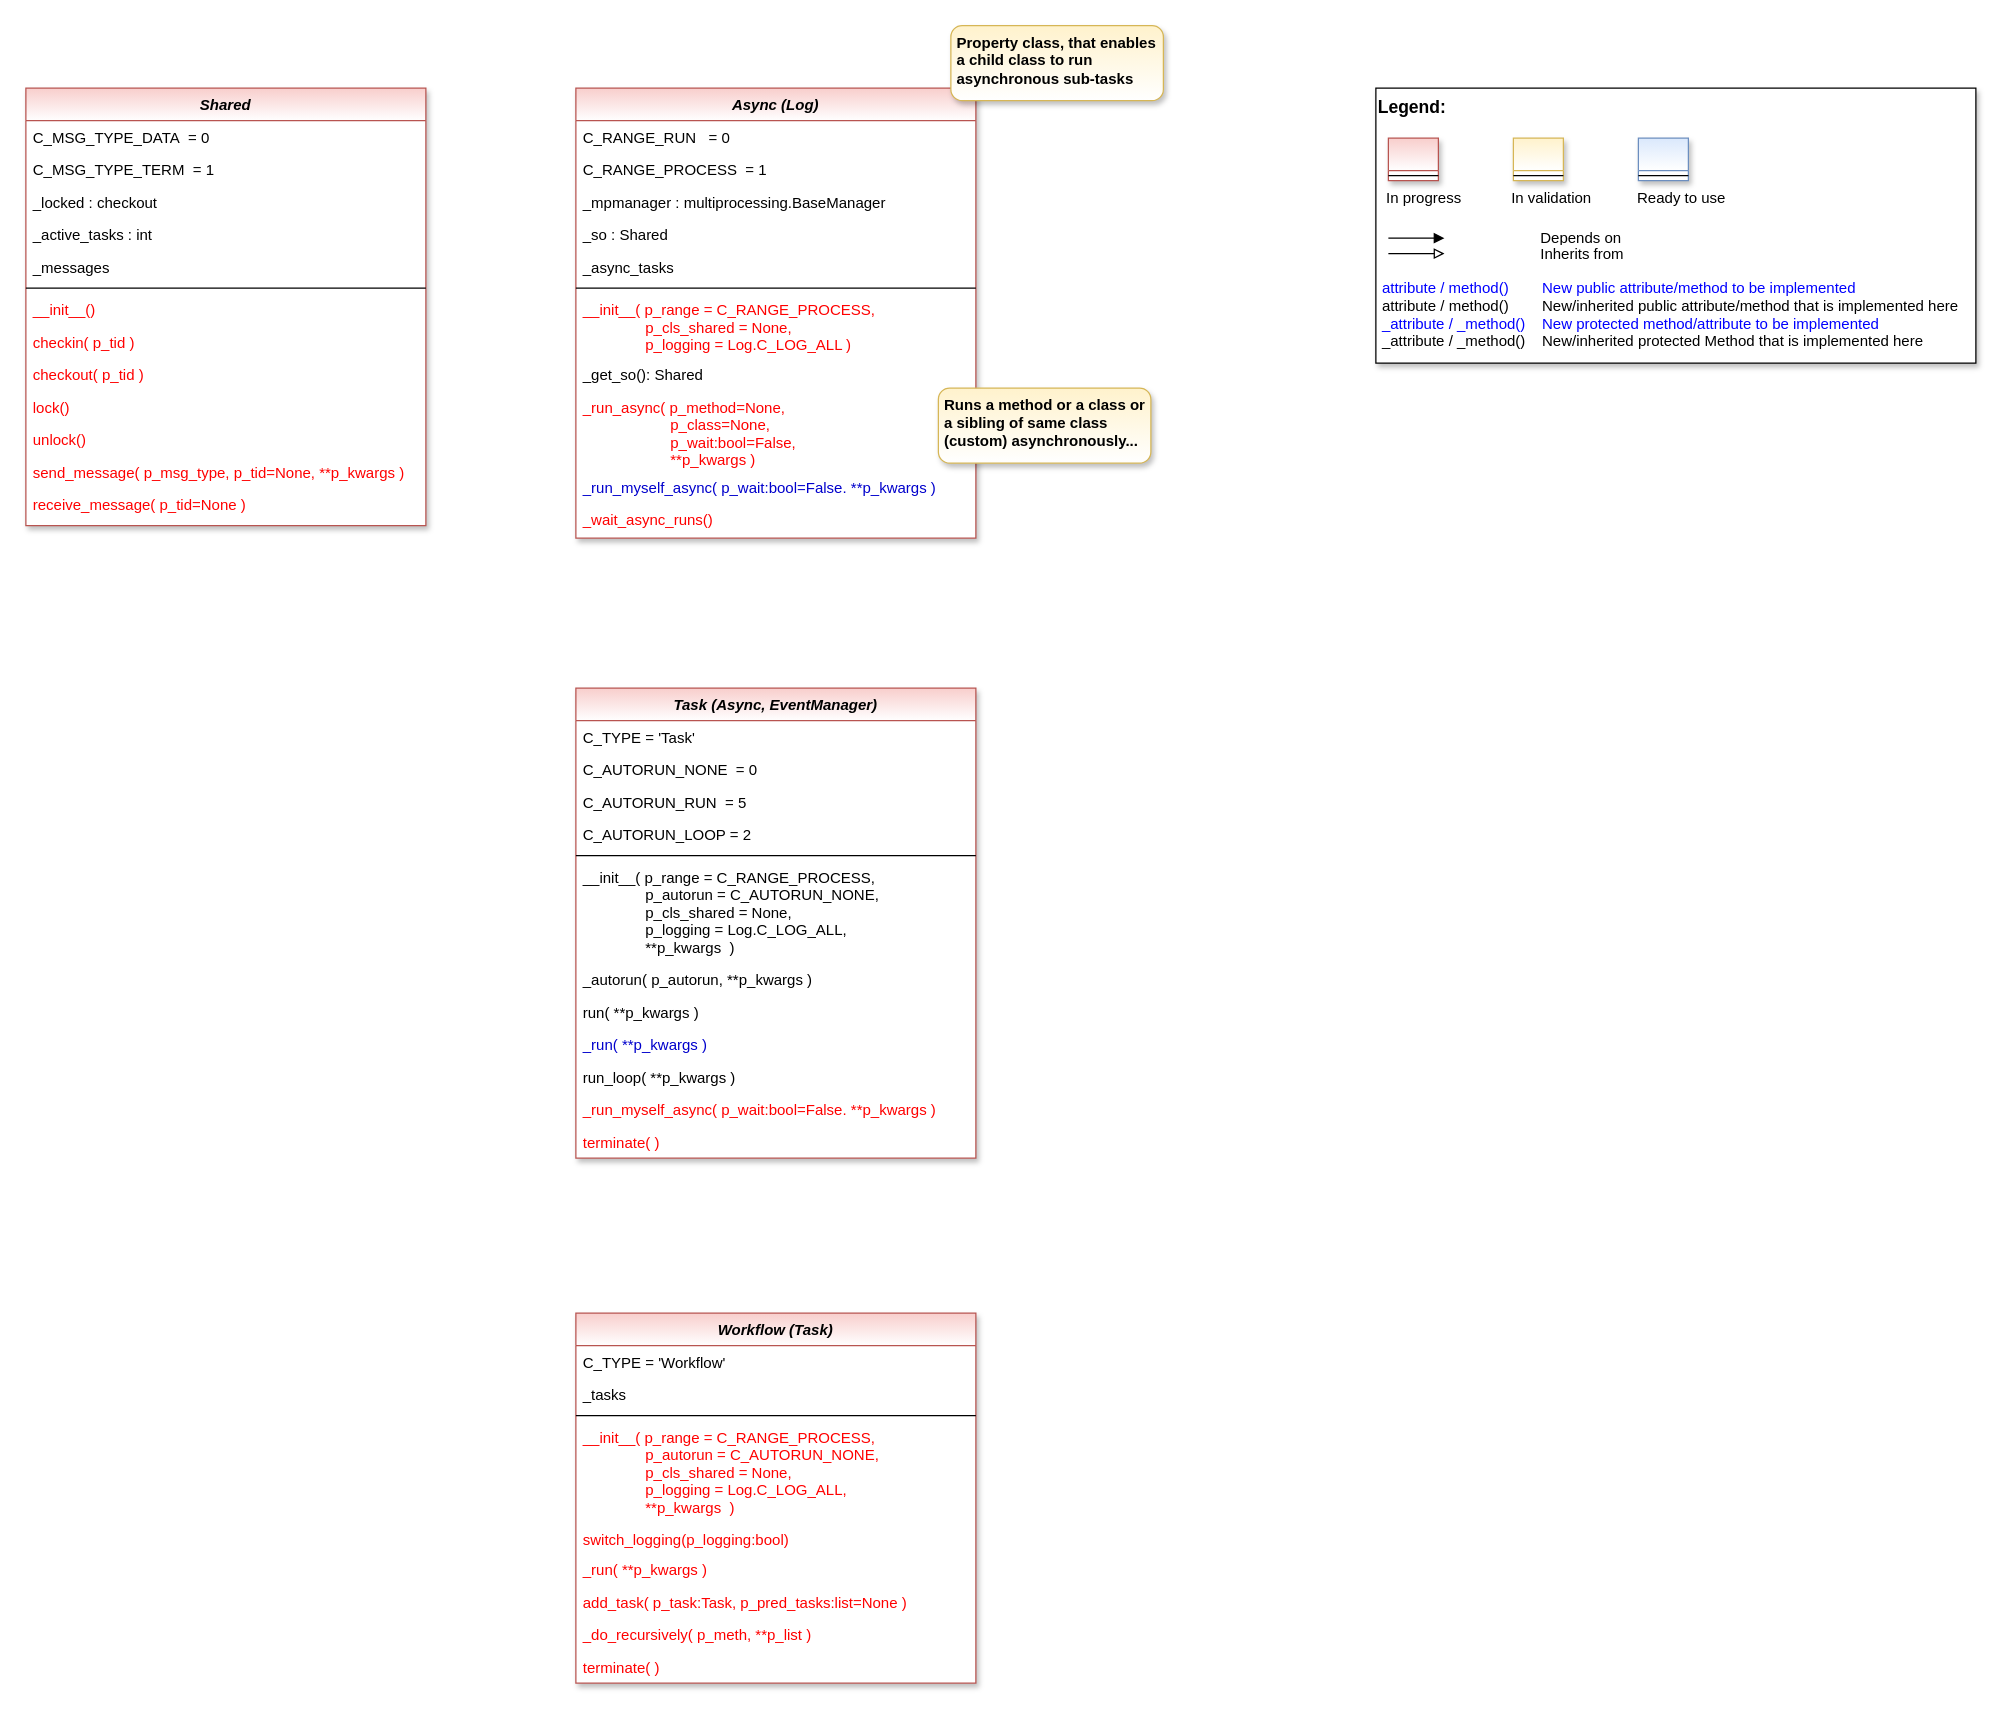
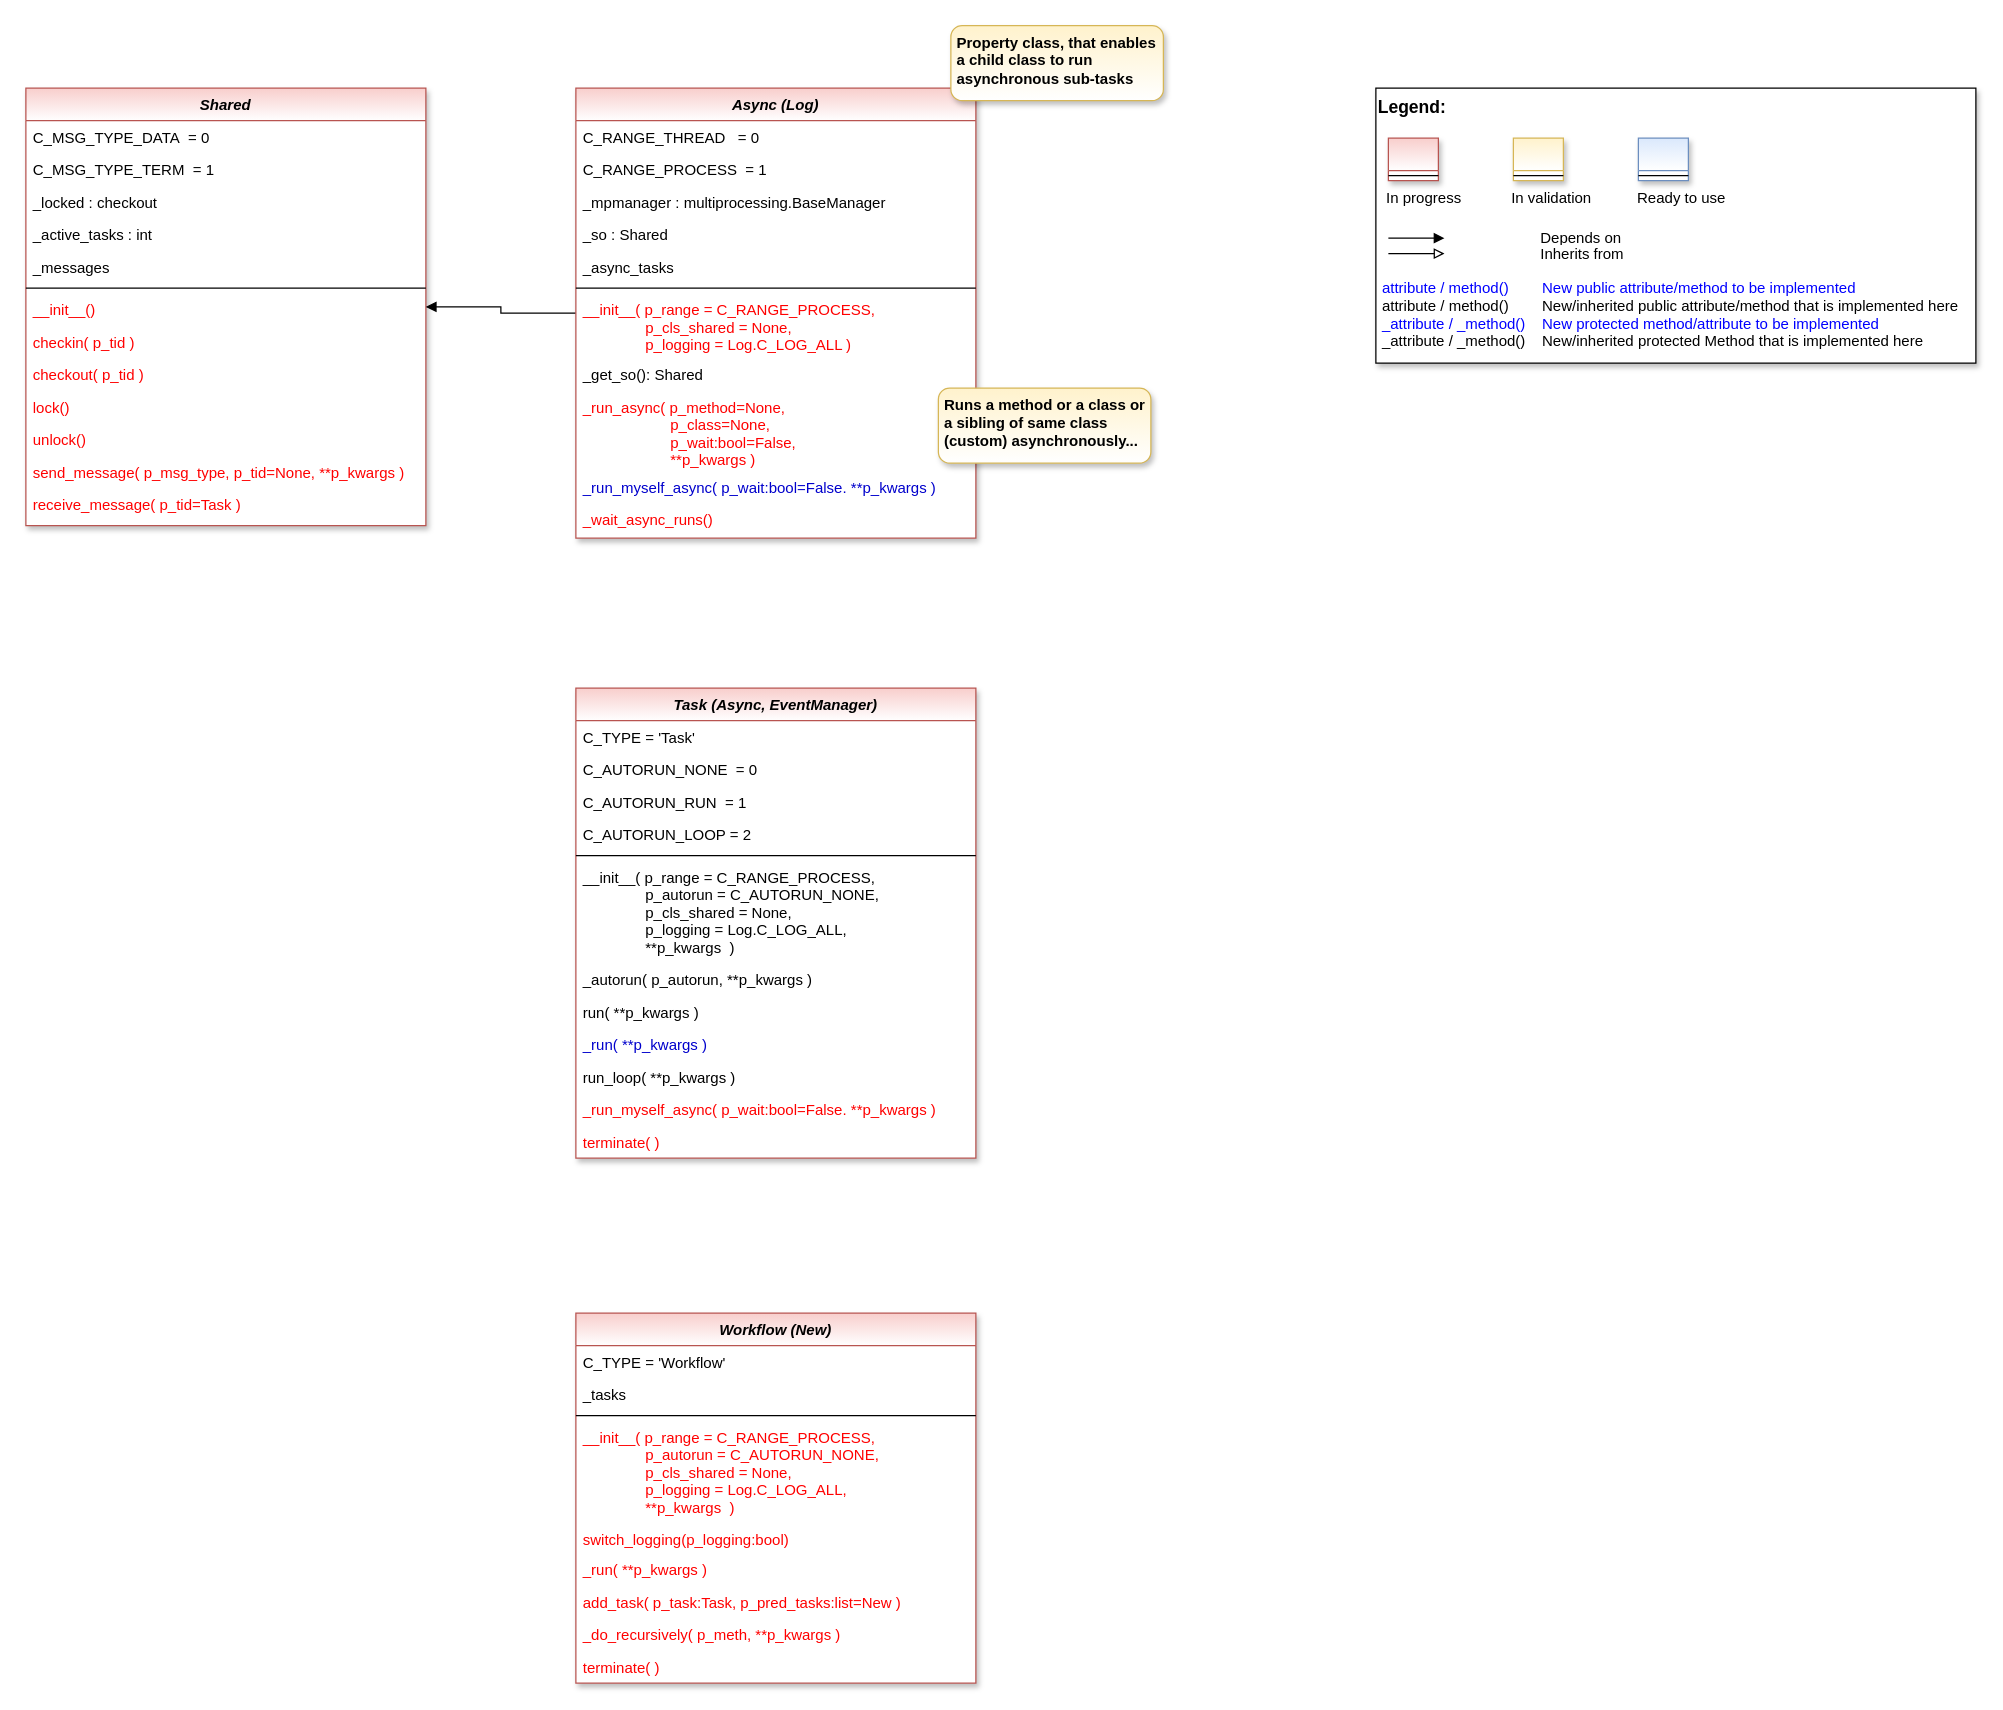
node "C_RANGE_RUN = 0": label "C_RANGE_RUN = 0" -> "C_RANGE_THREAD = 0"
edge "Async (Log)" -> "Shared": added
node "receive_message( p_tid=None )": label "receive_message( p_tid=None )" -> "receive_message( p_tid=Task )"
node "C_AUTORUN_RUN = 5": label "C_AUTORUN_RUN = 5" -> "C_AUTORUN_RUN = 1"
node "Workflow (Task)": label "Workflow (Task)" -> "Workflow (New)"
node "add_task( p_task:Task, p_pred_tasks:list=None )": label "add_task( p_task:Task, p_pred_tasks:list=None )" -> "add_task( p_task:Task, p_pred_tasks:list=New )"
node "_do_recursively( p_meth, **p_list )": label "_do_recursively( p_meth, **p_list )" -> "_do_recursively( p_meth, **p_kwargs )"
